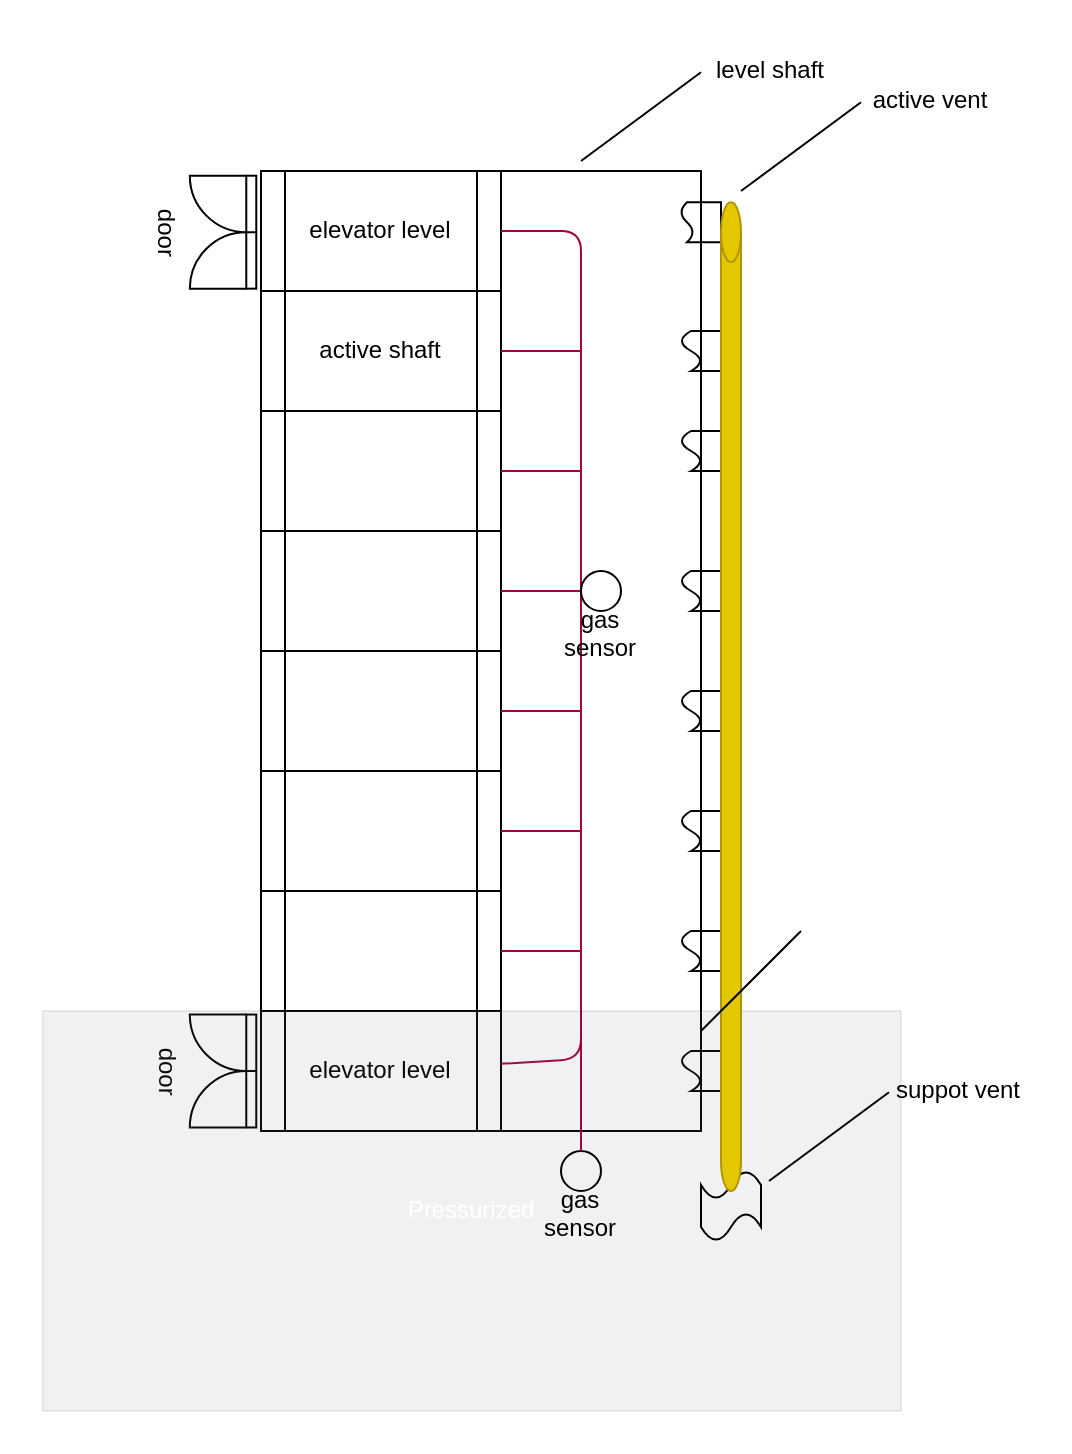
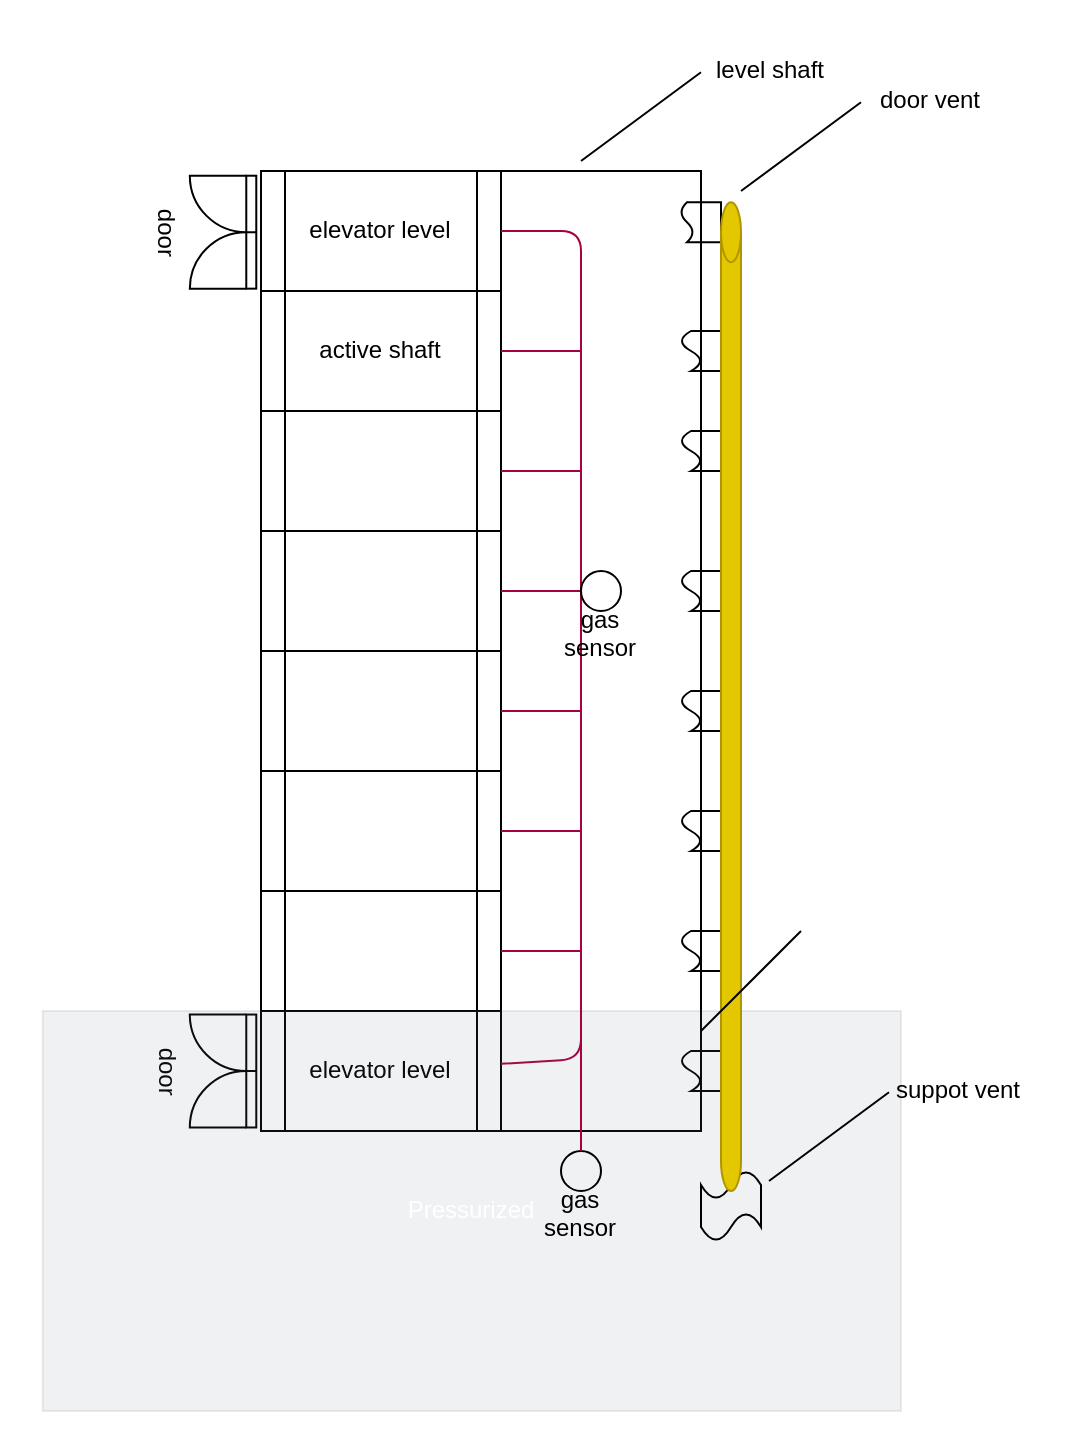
node "active vent": label "active vent" -> "door vent"
